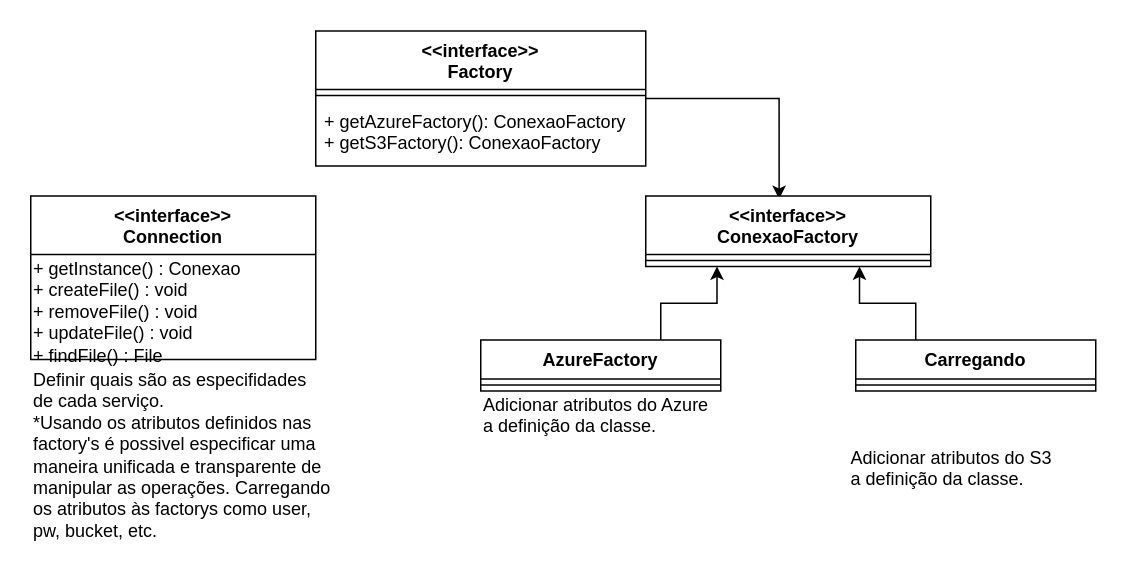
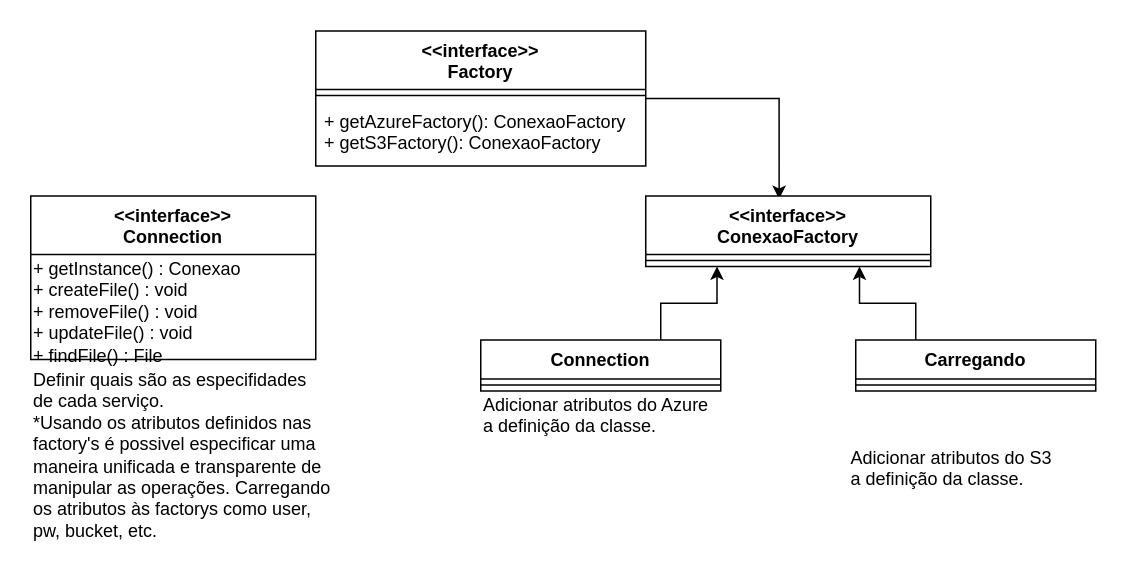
node "AzureFactory": label "AzureFactory" -> "Connection"
